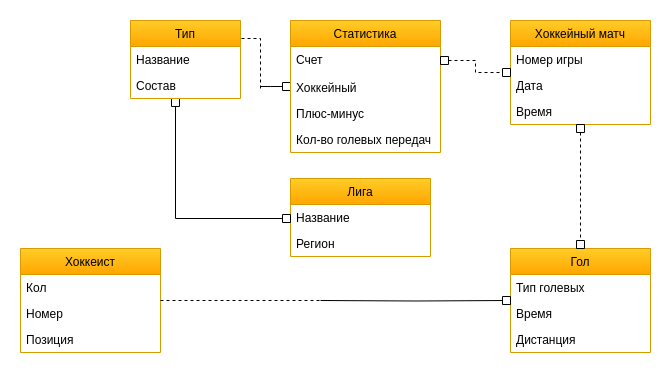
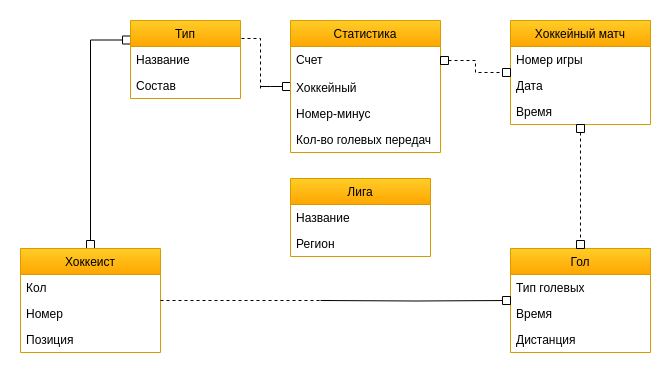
node "Плюс-минус": label "Плюс-минус" -> "Номер-минус"
edge "Тип" -- "Хоккеист": added
edge "Тип" -- "Лига": removed
